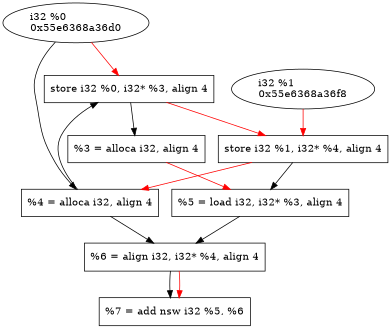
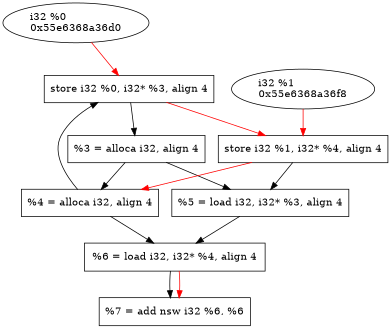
edge "i32 %0 0x55e6368a36d0" -> "%4 = alloca i32, align 4": now "%3 = alloca i32, align 4" -> "%4 = alloca i32, align 4"
edge "%3 = alloca i32, align 4" -> "%5 = load i32, i32* %3, align 4": color red -> black
node "%6 = align i32, i32* %4, align 4": label "%6 = align i32, i32* %4, align 4" -> "%6 = load i32, i32* %4, align 4"
node "%7 = add nsw i32 %5, %6": label "%7 = add nsw i32 %5, %6" -> "%7 = add nsw i32 %6, %6"
